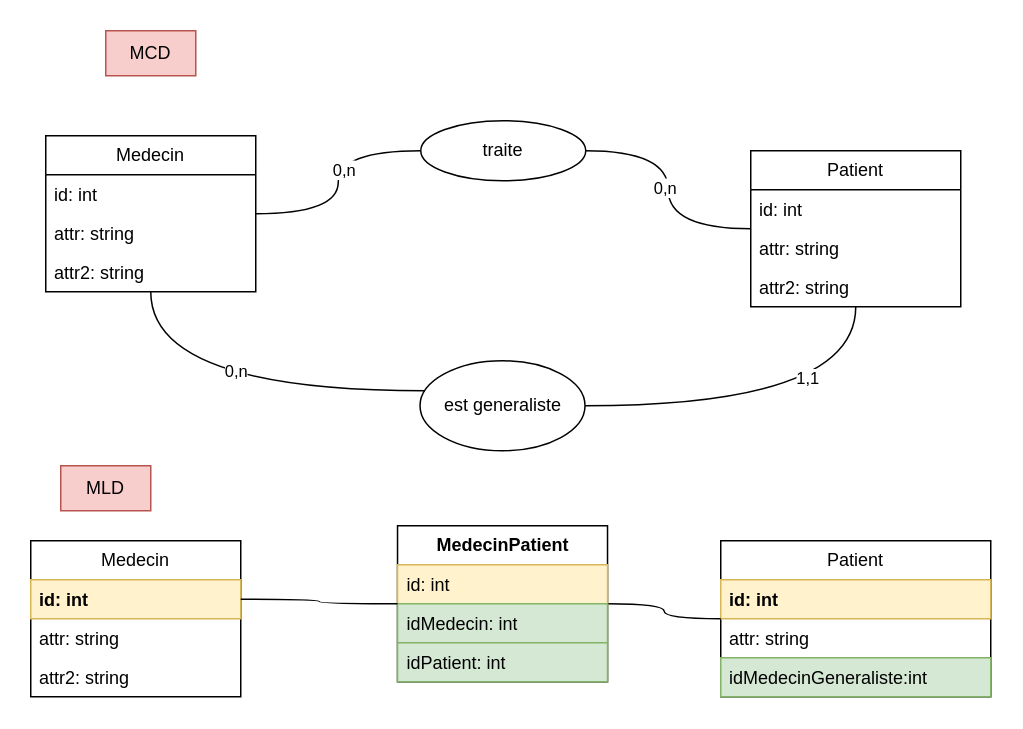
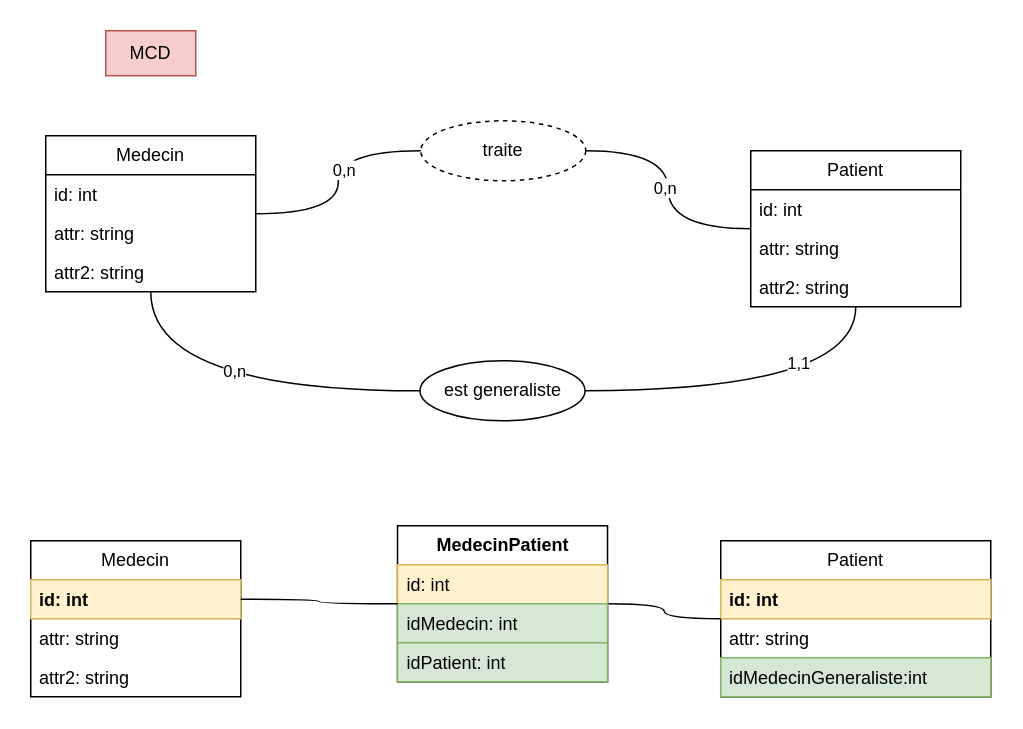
node "traite": style solid -> dashed
node "est generaliste": size 165x90 -> 165x60
node "MLD": removed
